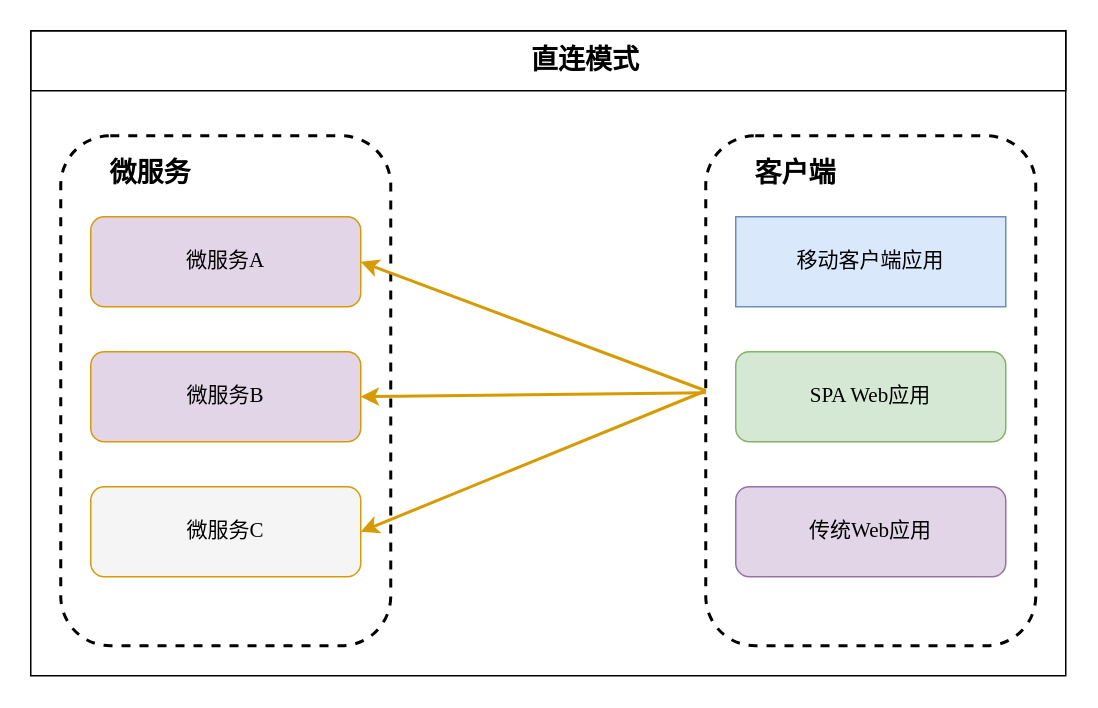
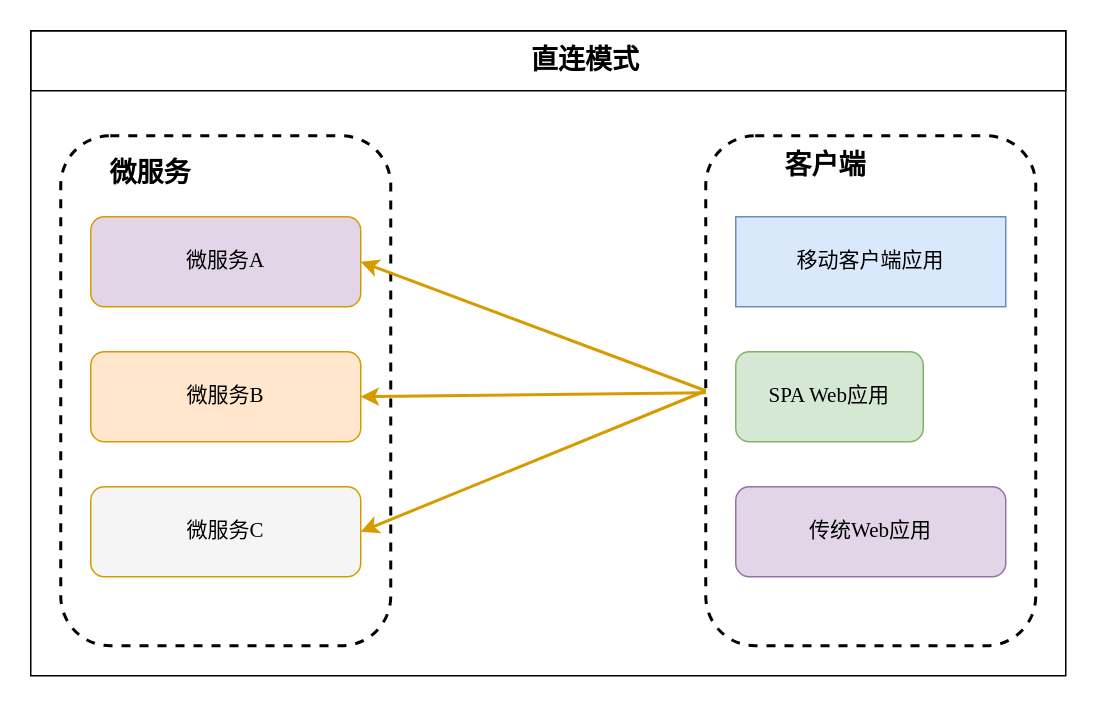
node "客户端": moved (796, 173) -> (826, 166)
node "微服务B": fillcolor #e1d5e7 -> #ffe6cc
node "SPA Web应用": size 270x90 -> 188x90
